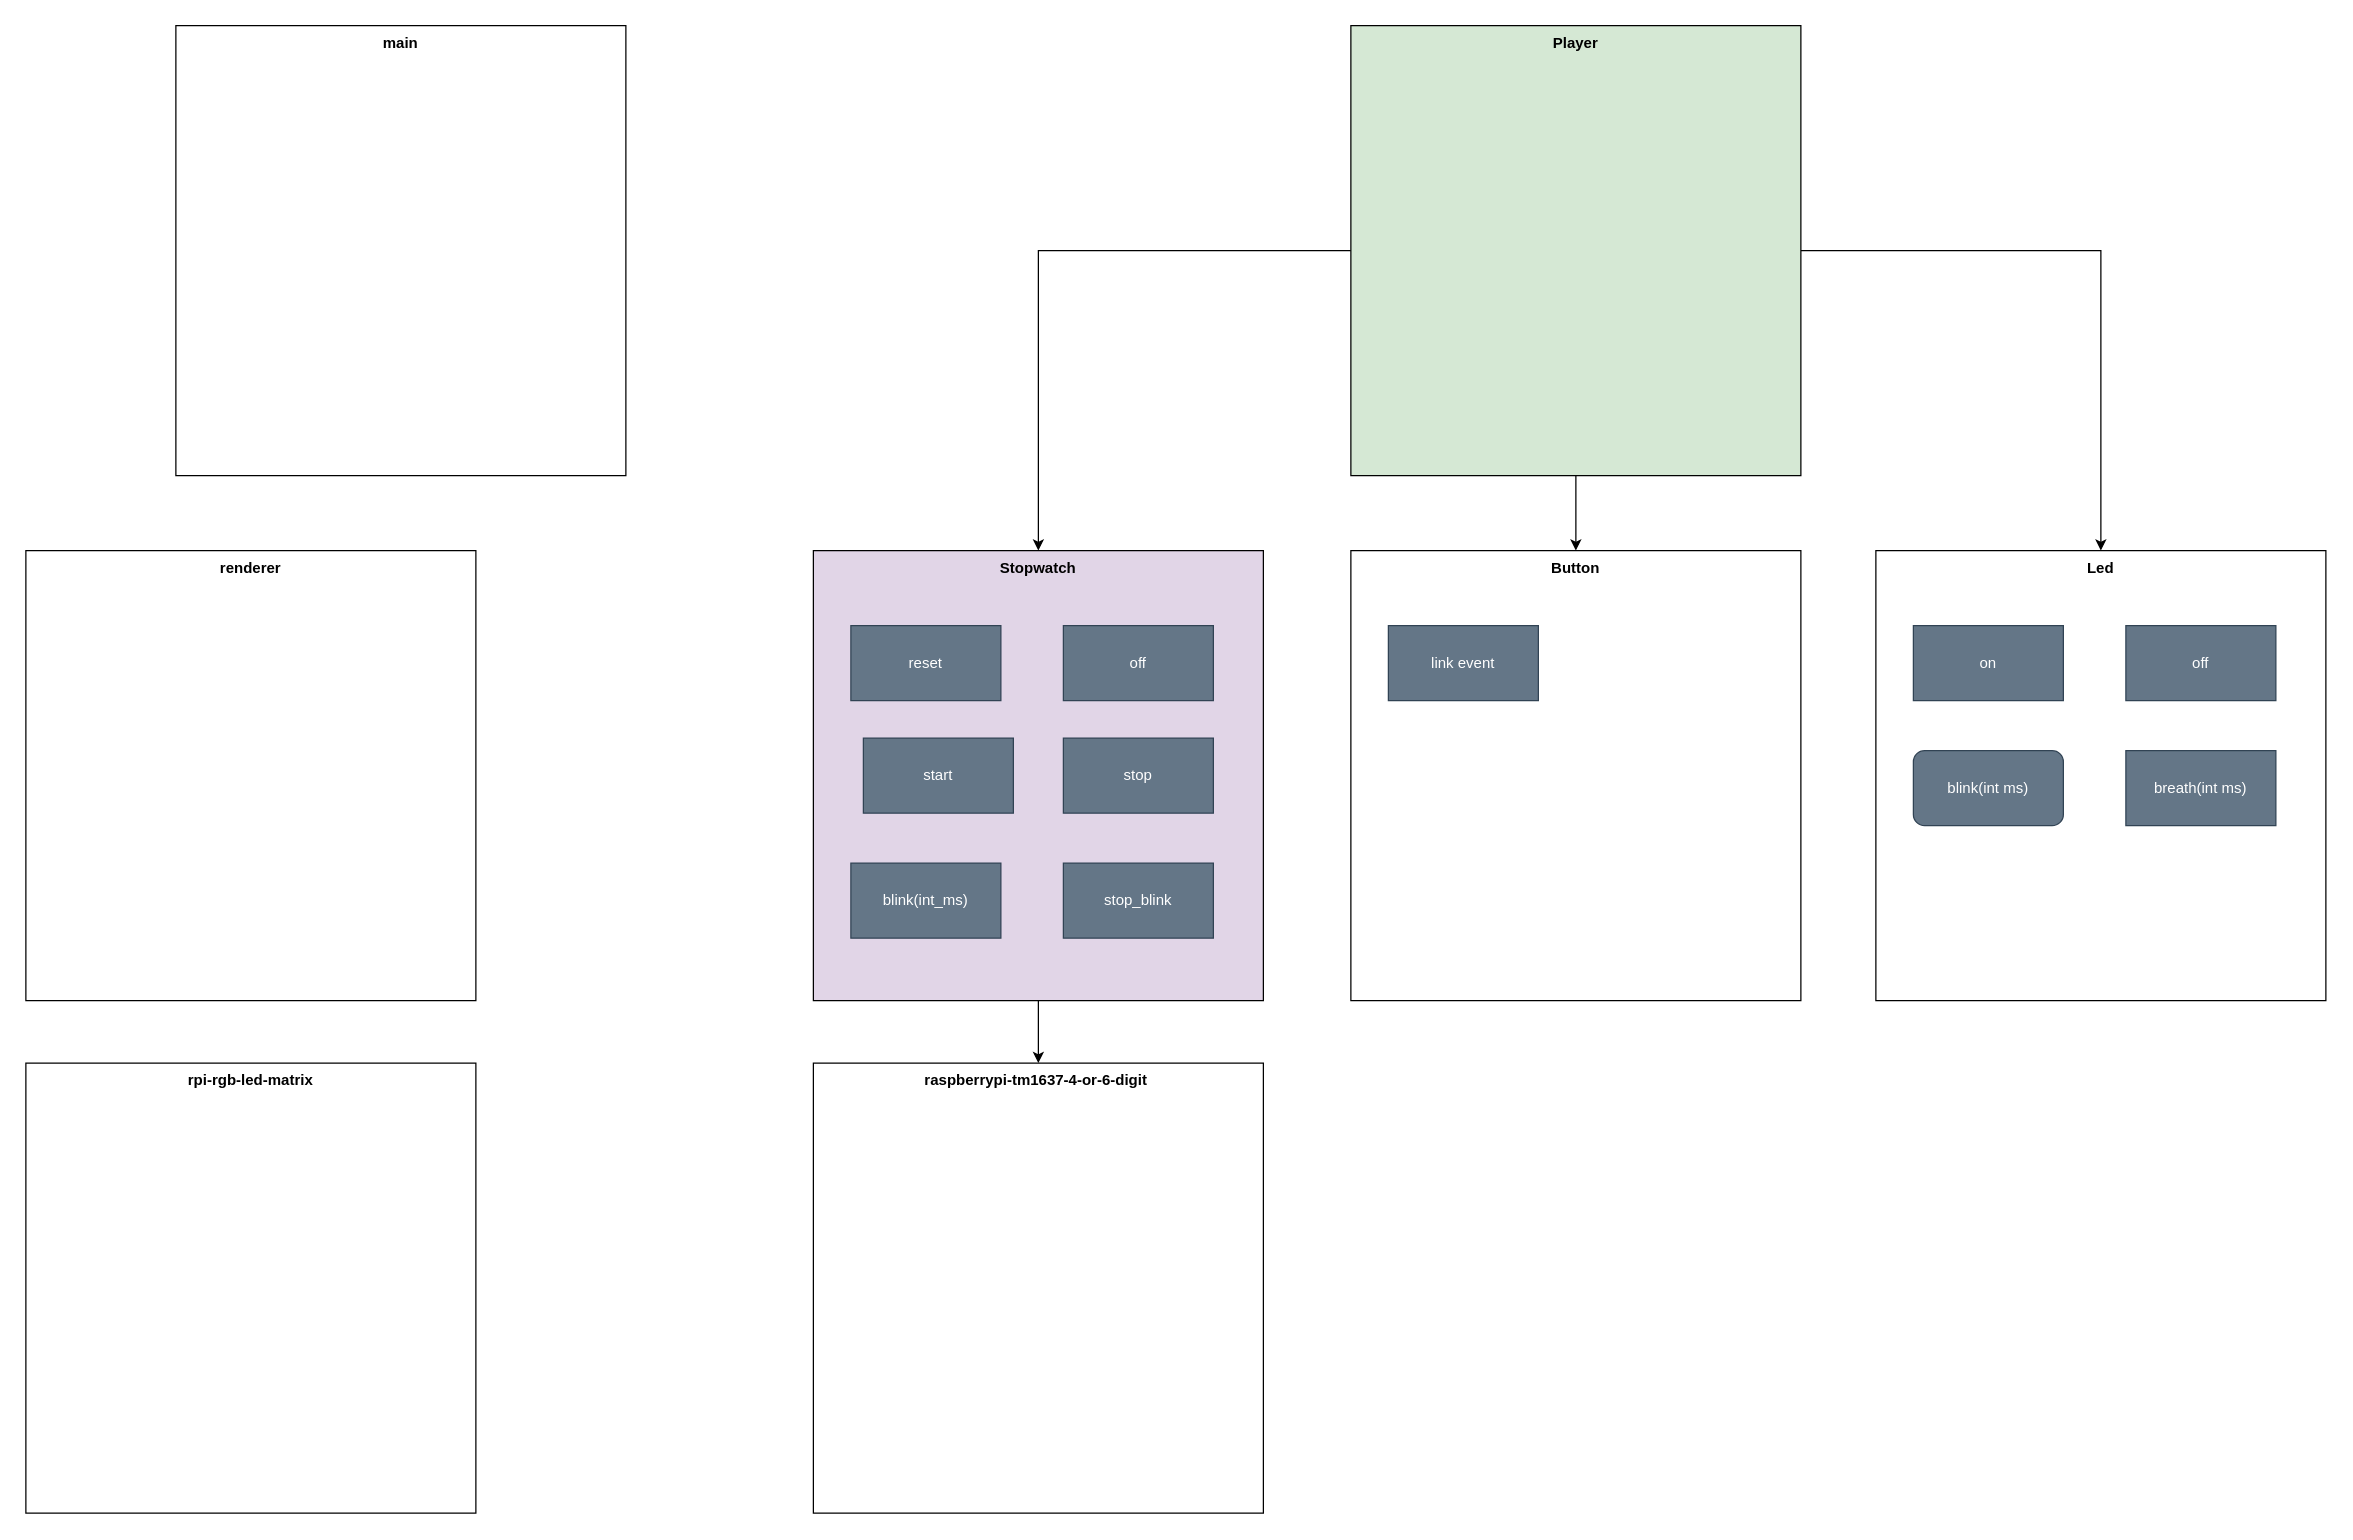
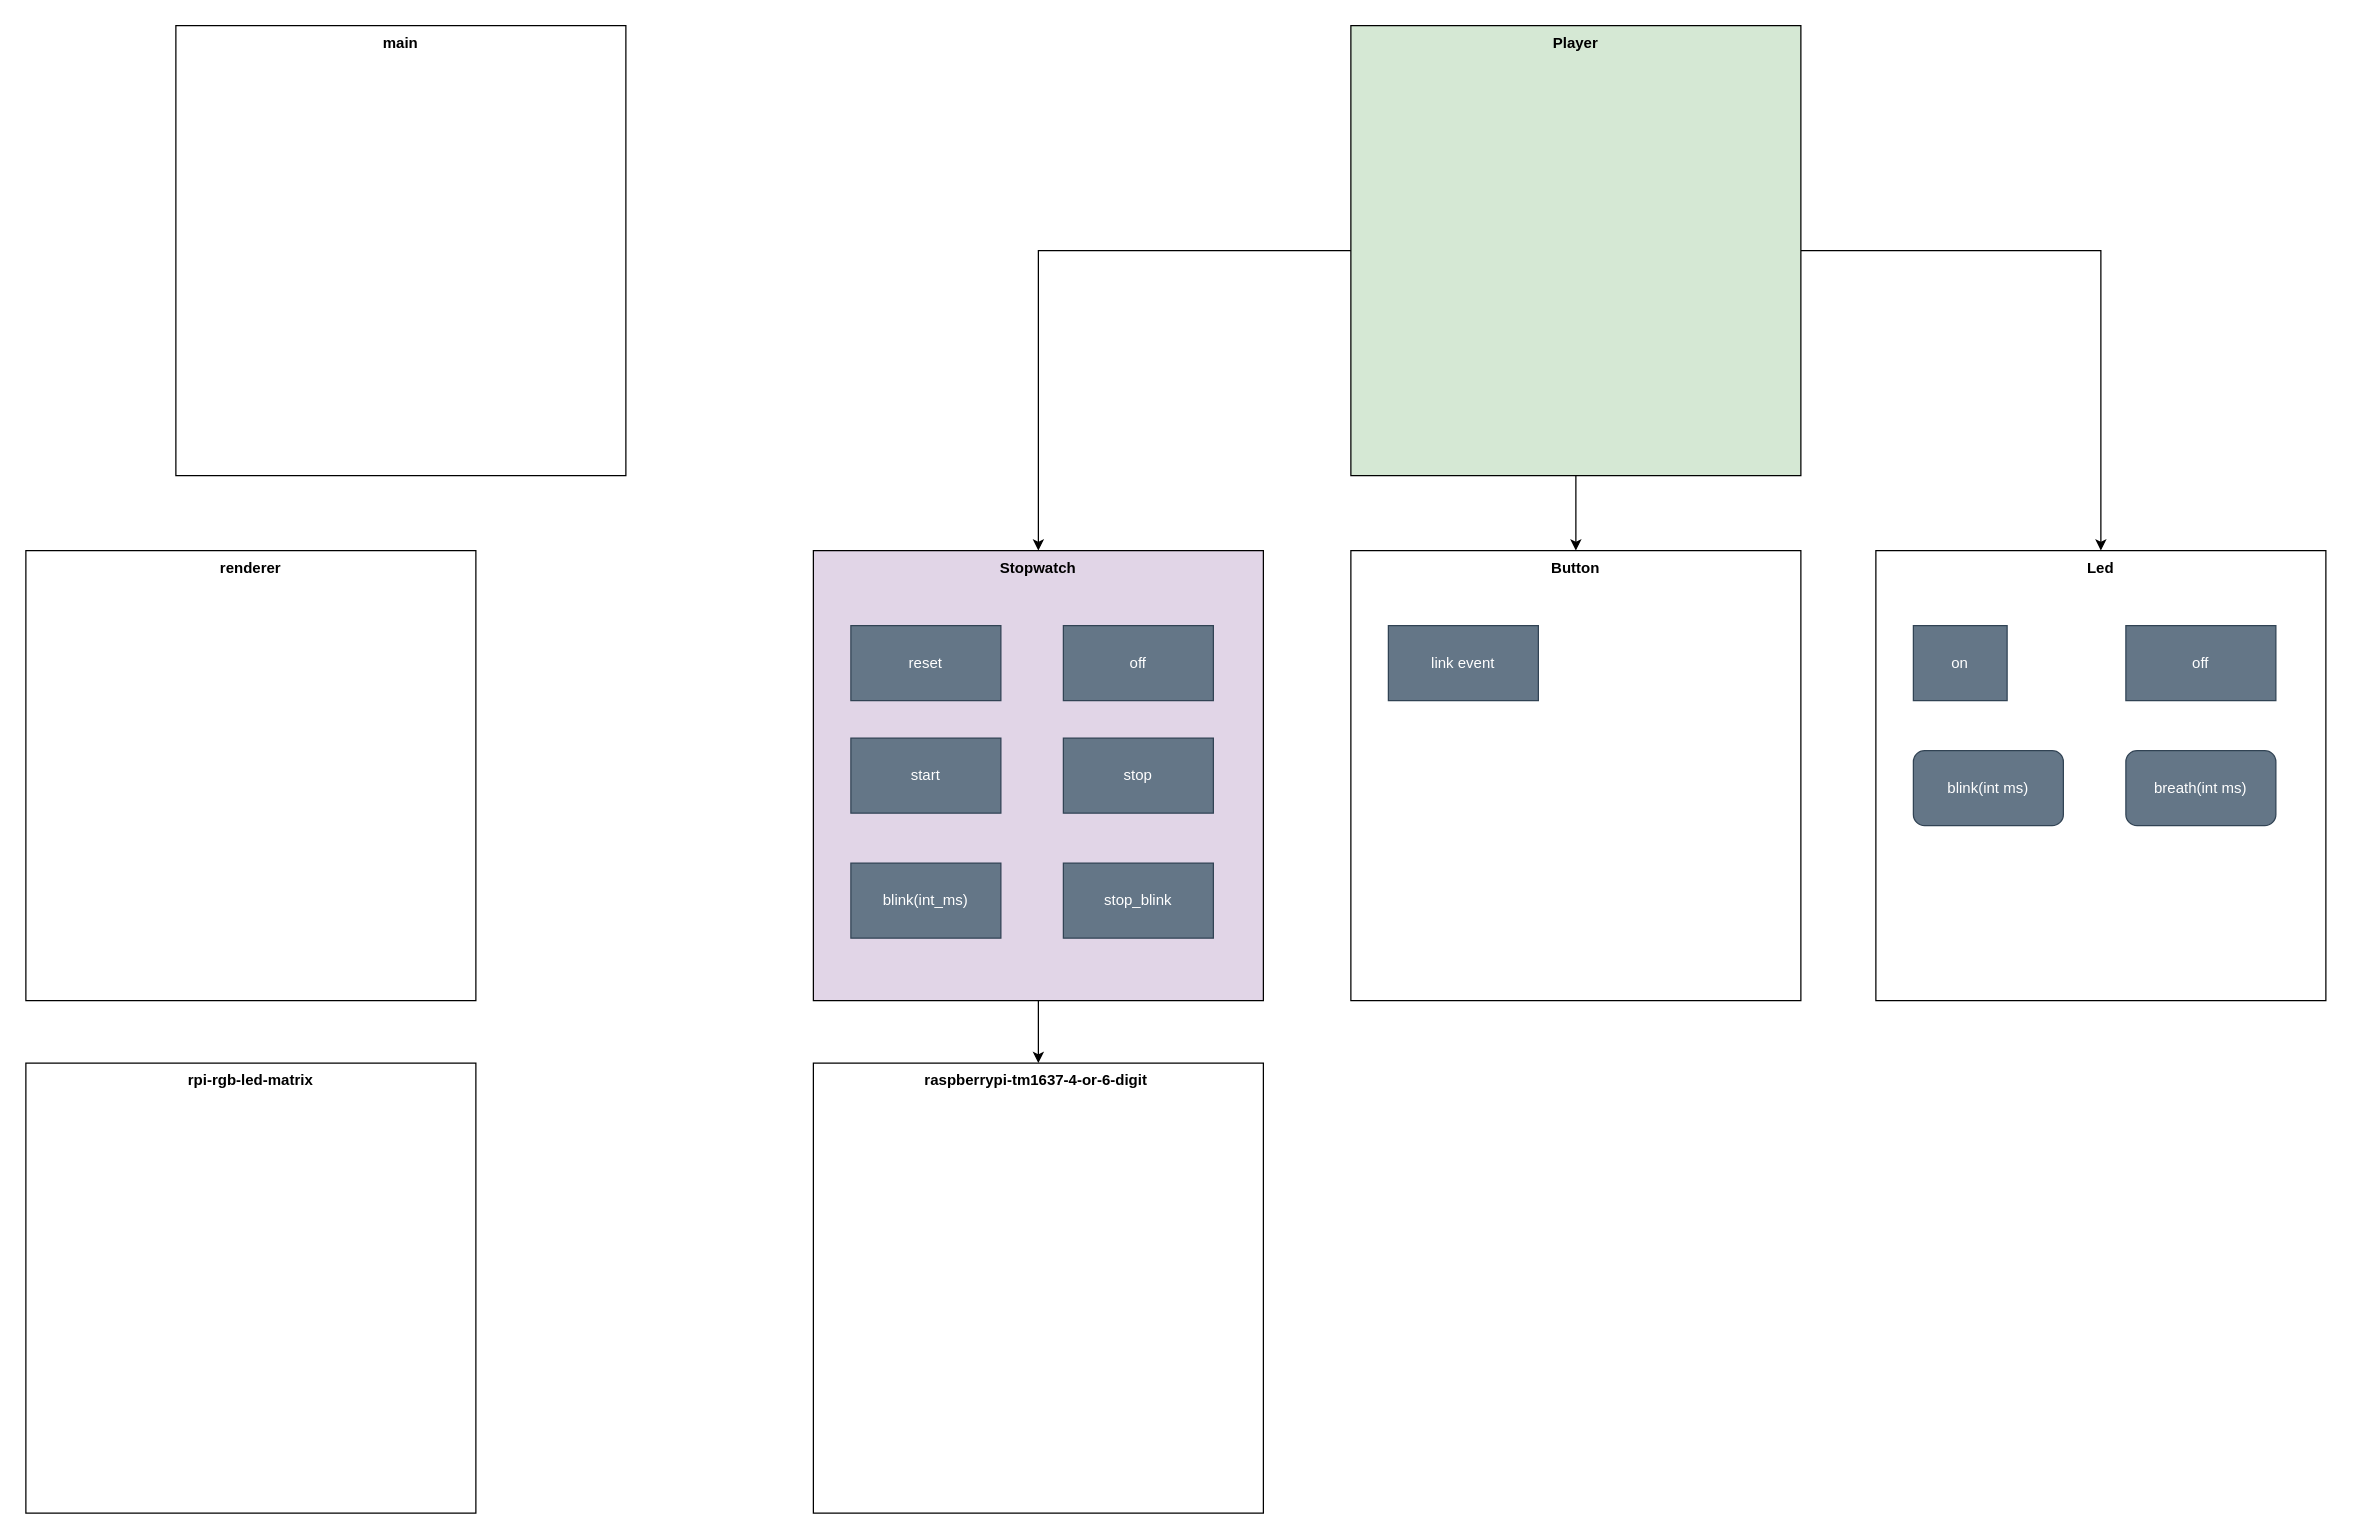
node "on": size 150x75 -> 94x75
node "start": moved (938, 776) -> (926, 776)
node "breath(int ms)": shape rectangle -> rounded rectangle
